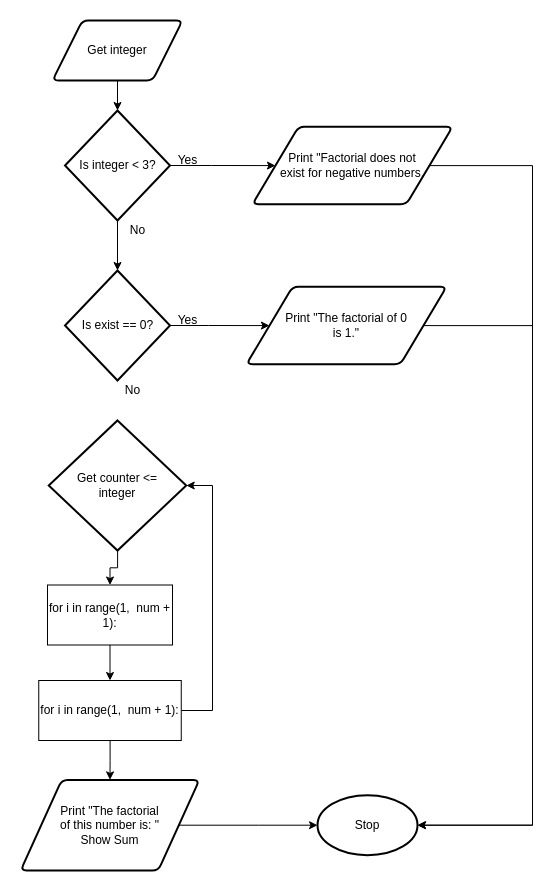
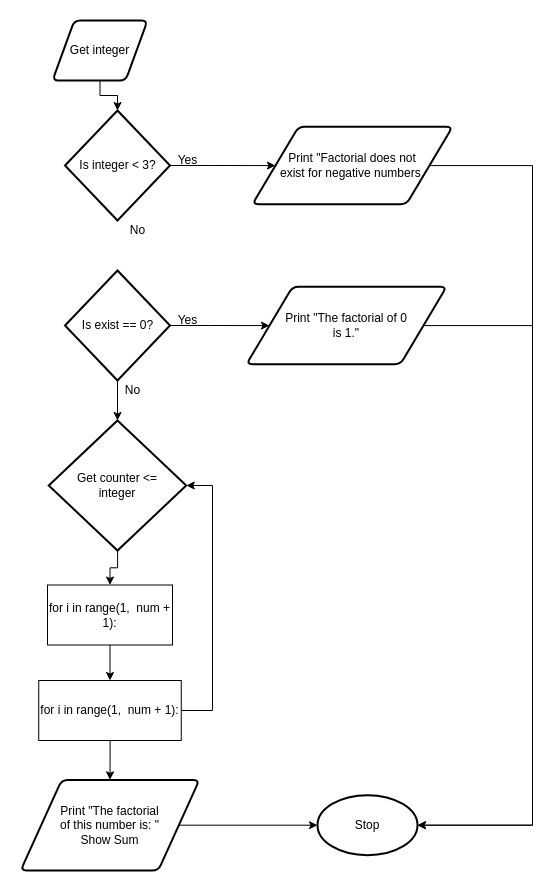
node "Get integer": size 130x60 -> 95x60
edge "Is integer < 3?" -> "Is exist == 0?": removed
edge "Is exist == 0?" -> "Get counter <= integer": added
